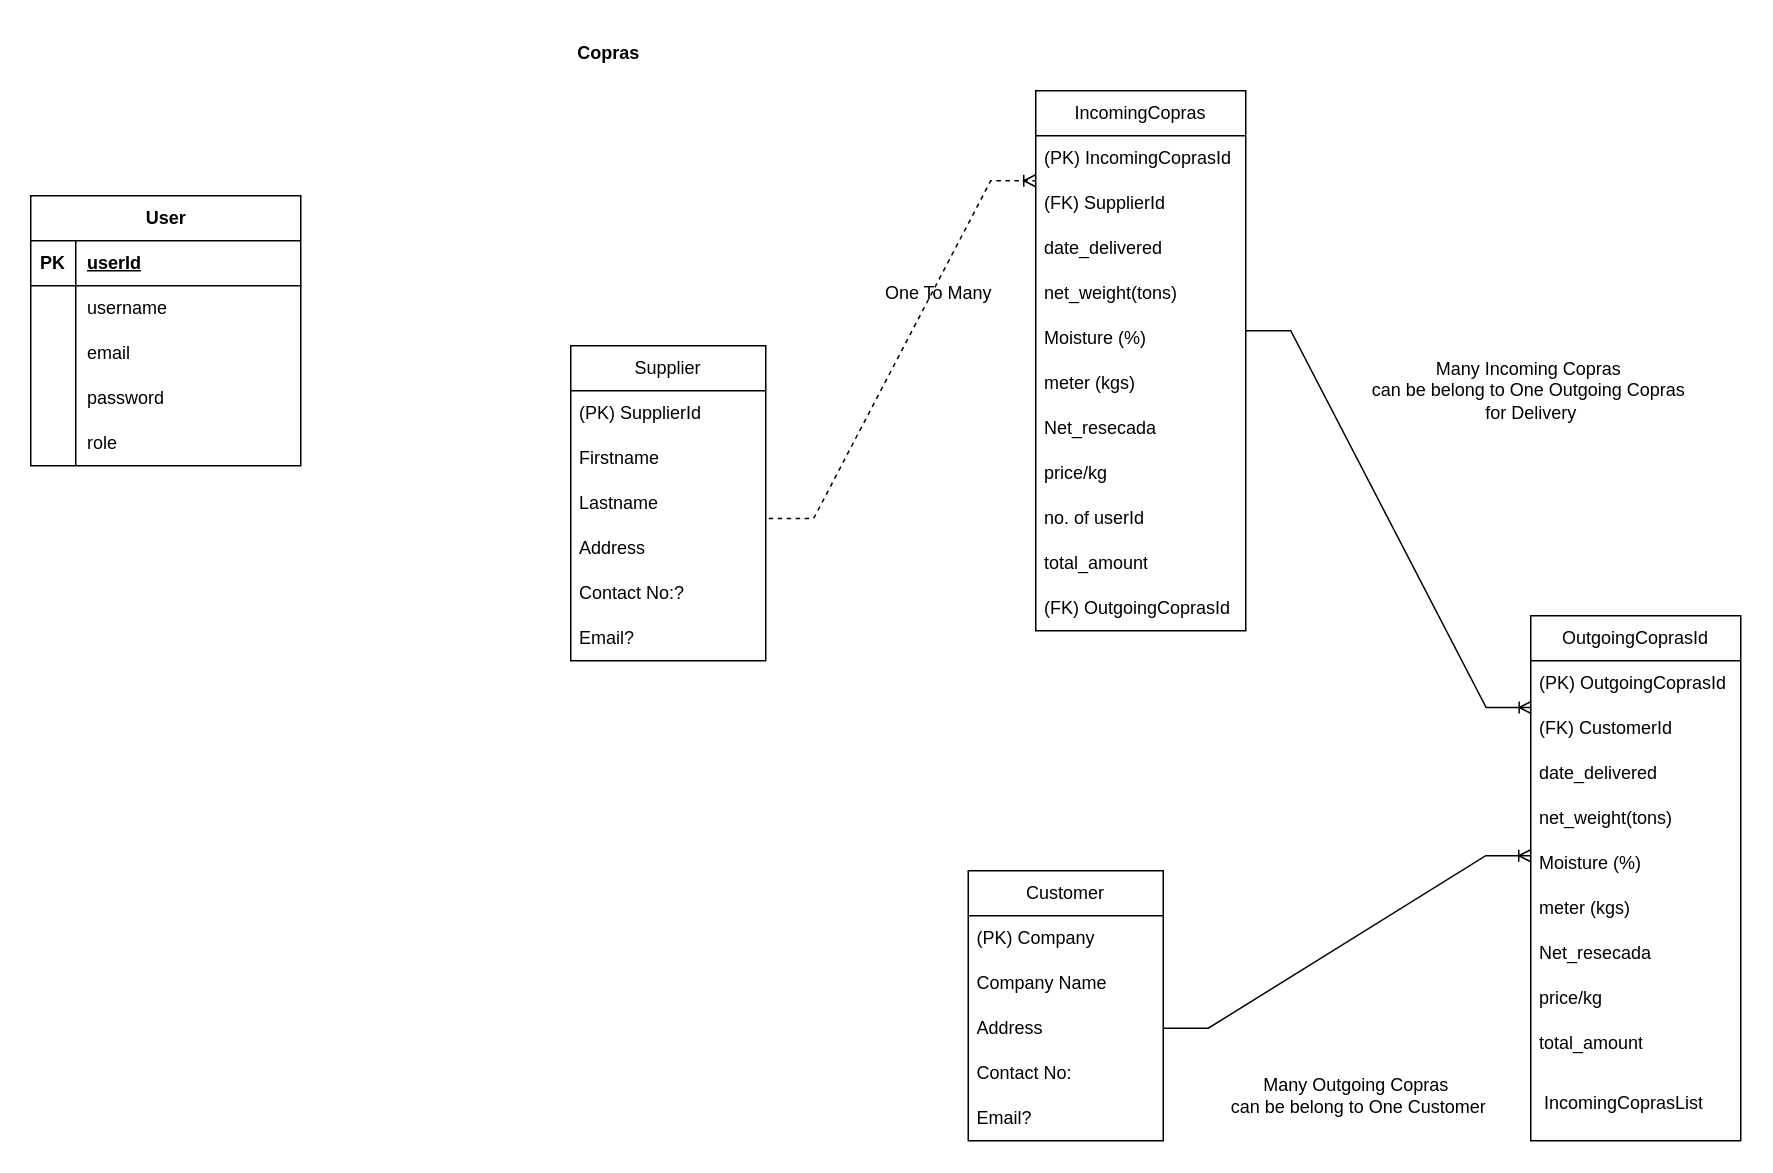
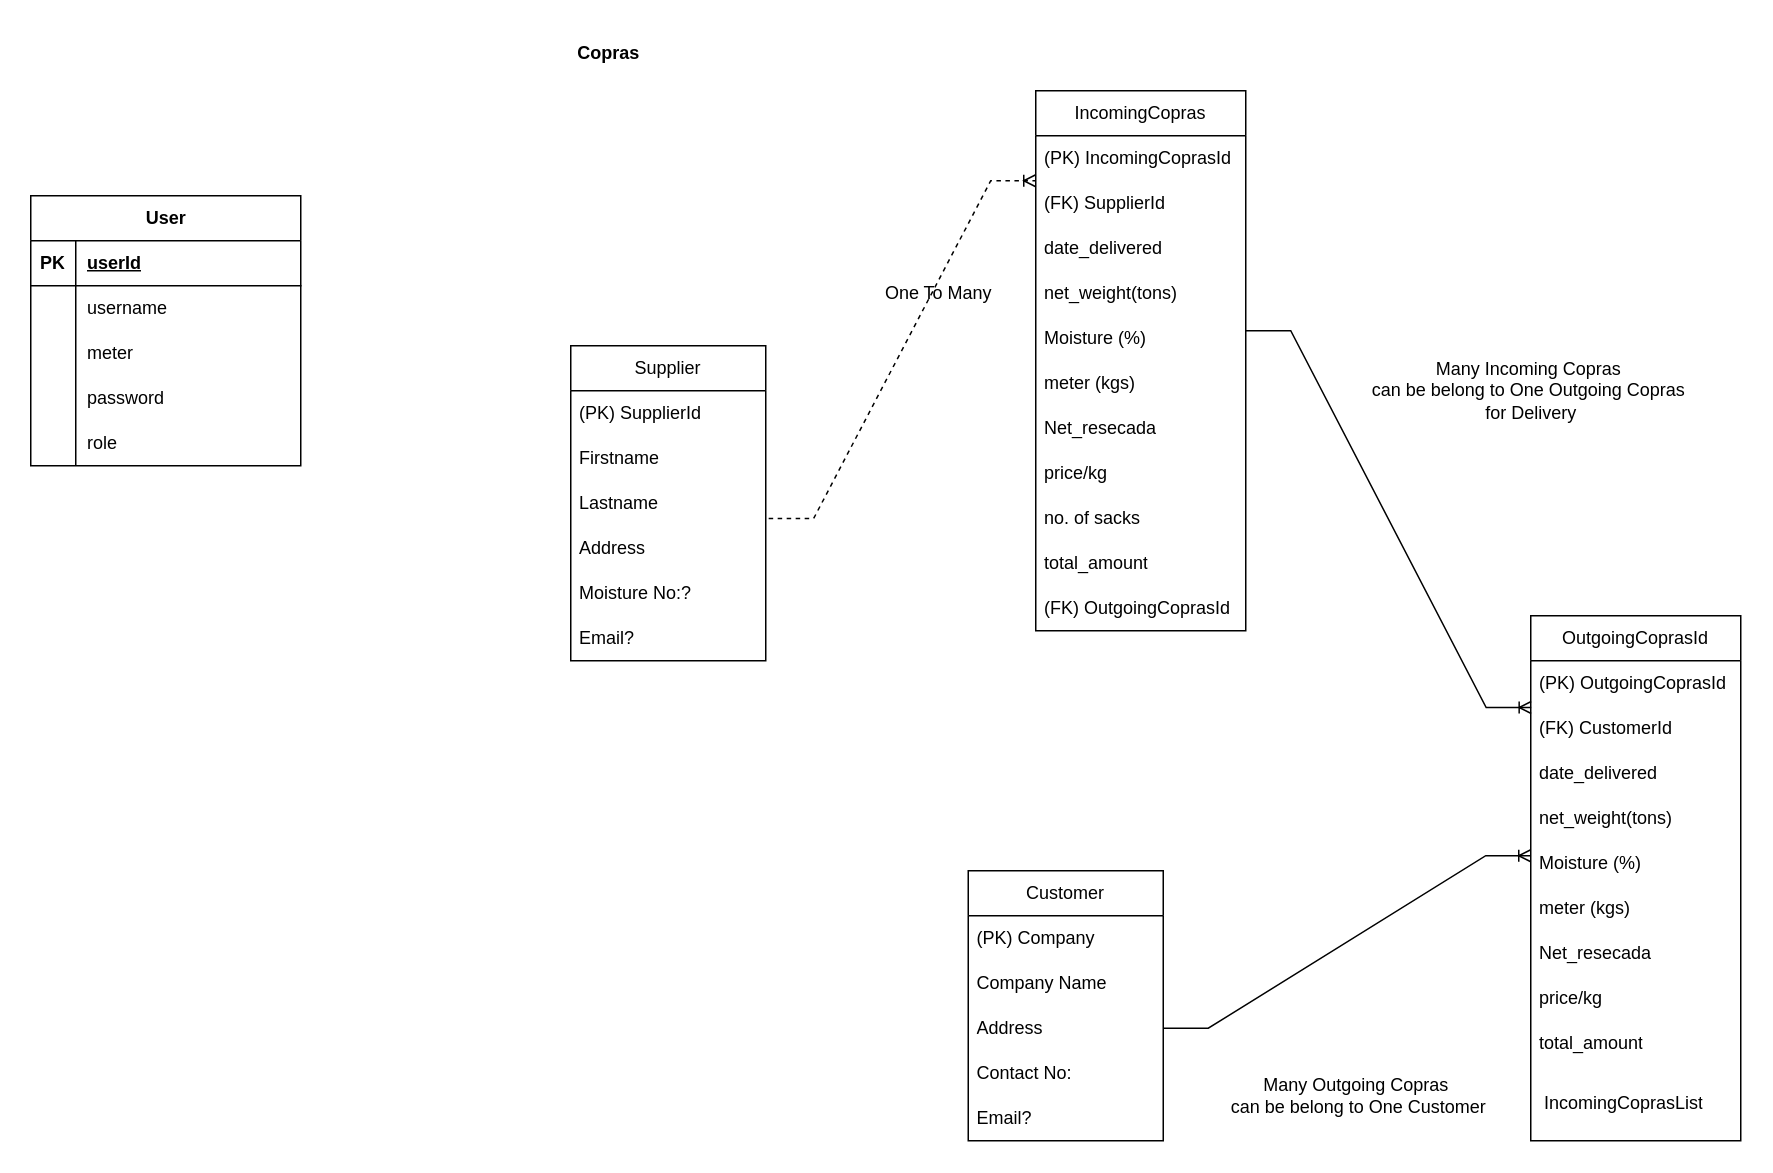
node "email": label "email" -> "meter"
node "no. of userId": label "no. of userId" -> "no. of sacks"
node "Contact No:?": label "Contact No:?" -> "Moisture No:?"
